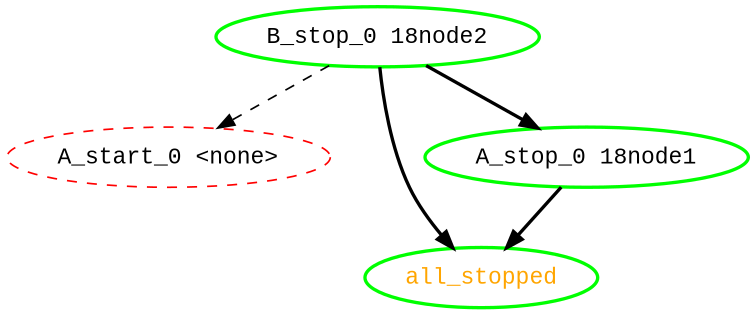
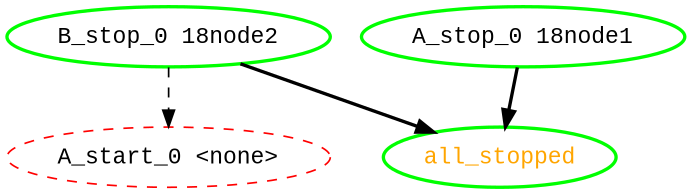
edge "B_stop_0 18node2" -> "A_stop_0 18node1": removed
